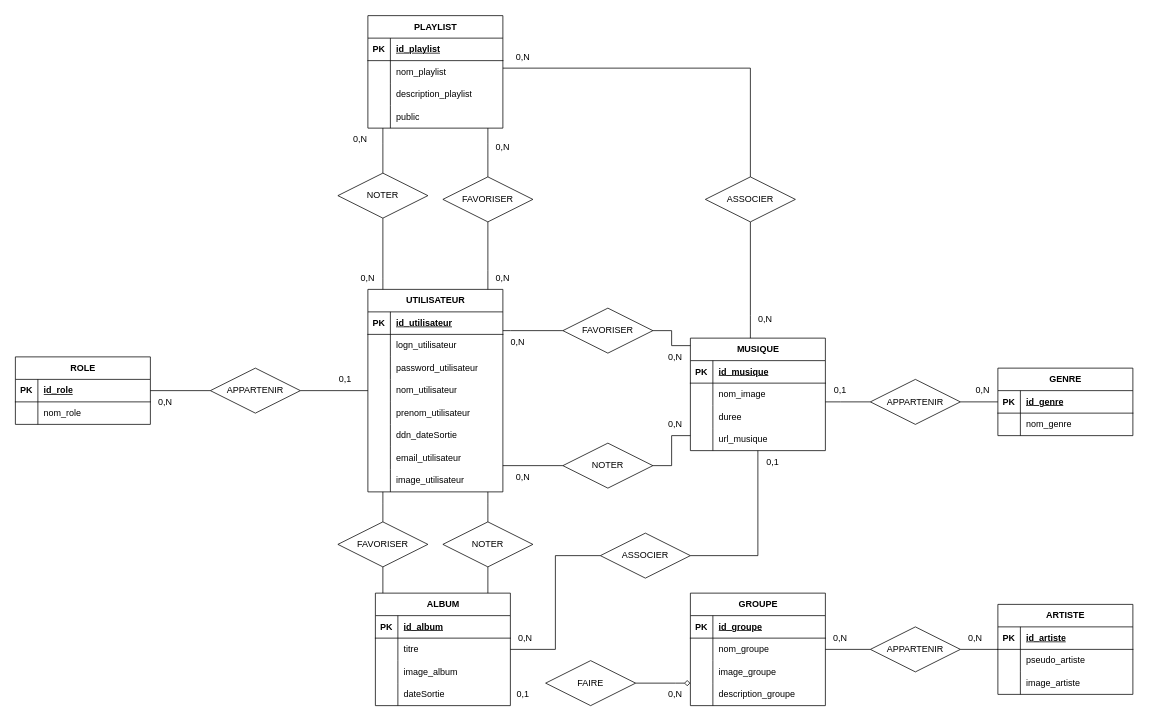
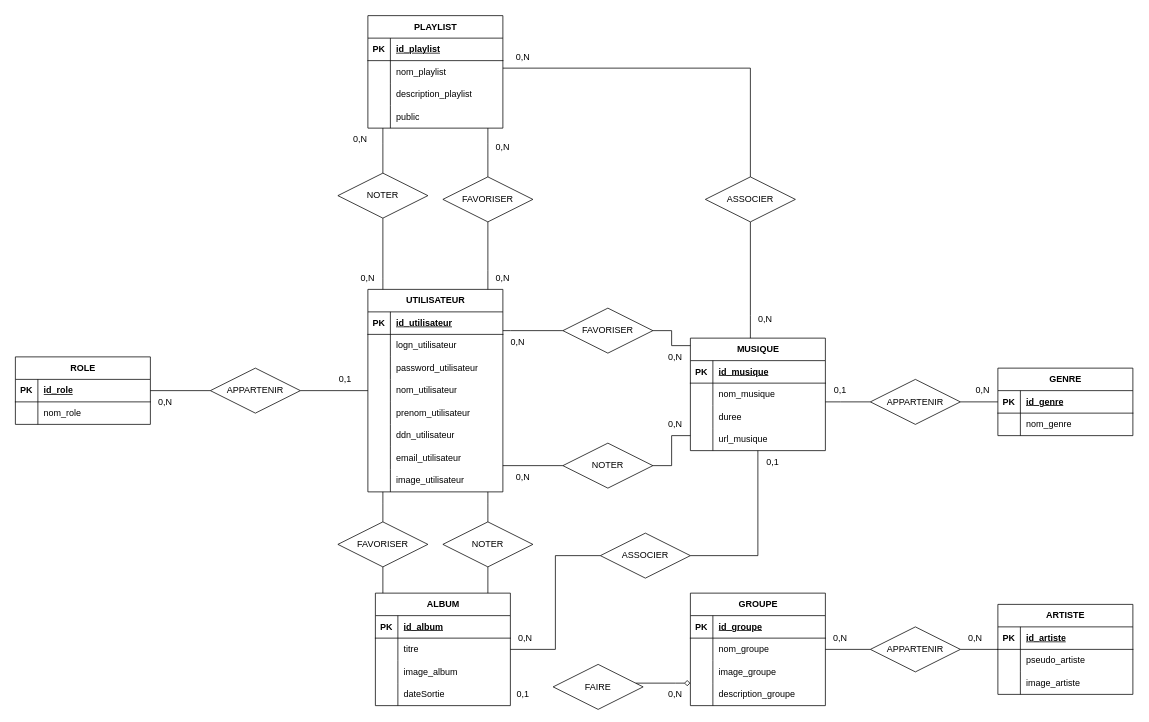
node "nom_image": label "nom_image" -> "nom_musique"
node "ddn_dateSortie": label "ddn_dateSortie" -> "ddn_utilisateur"
node "FAIRE": moved (591, 683) -> (598, 687)
